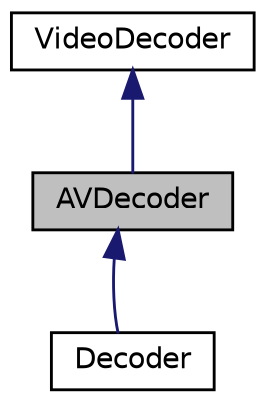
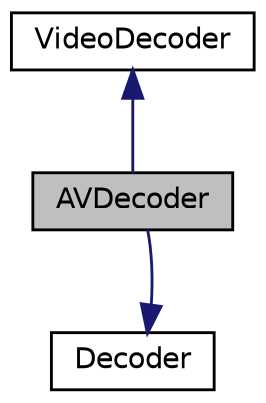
edge "Decoder" -> "AVDecoder": reversed
